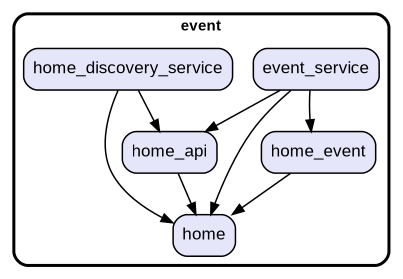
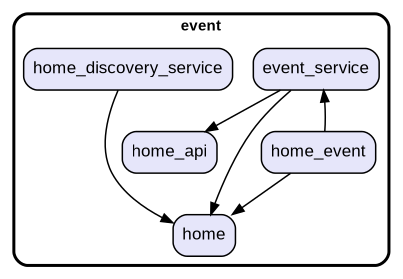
edge "event_service" -> "home_event": reversed
edge "home_discovery_service" -> "home_api": removed
edge "home_api" -> "home": removed
